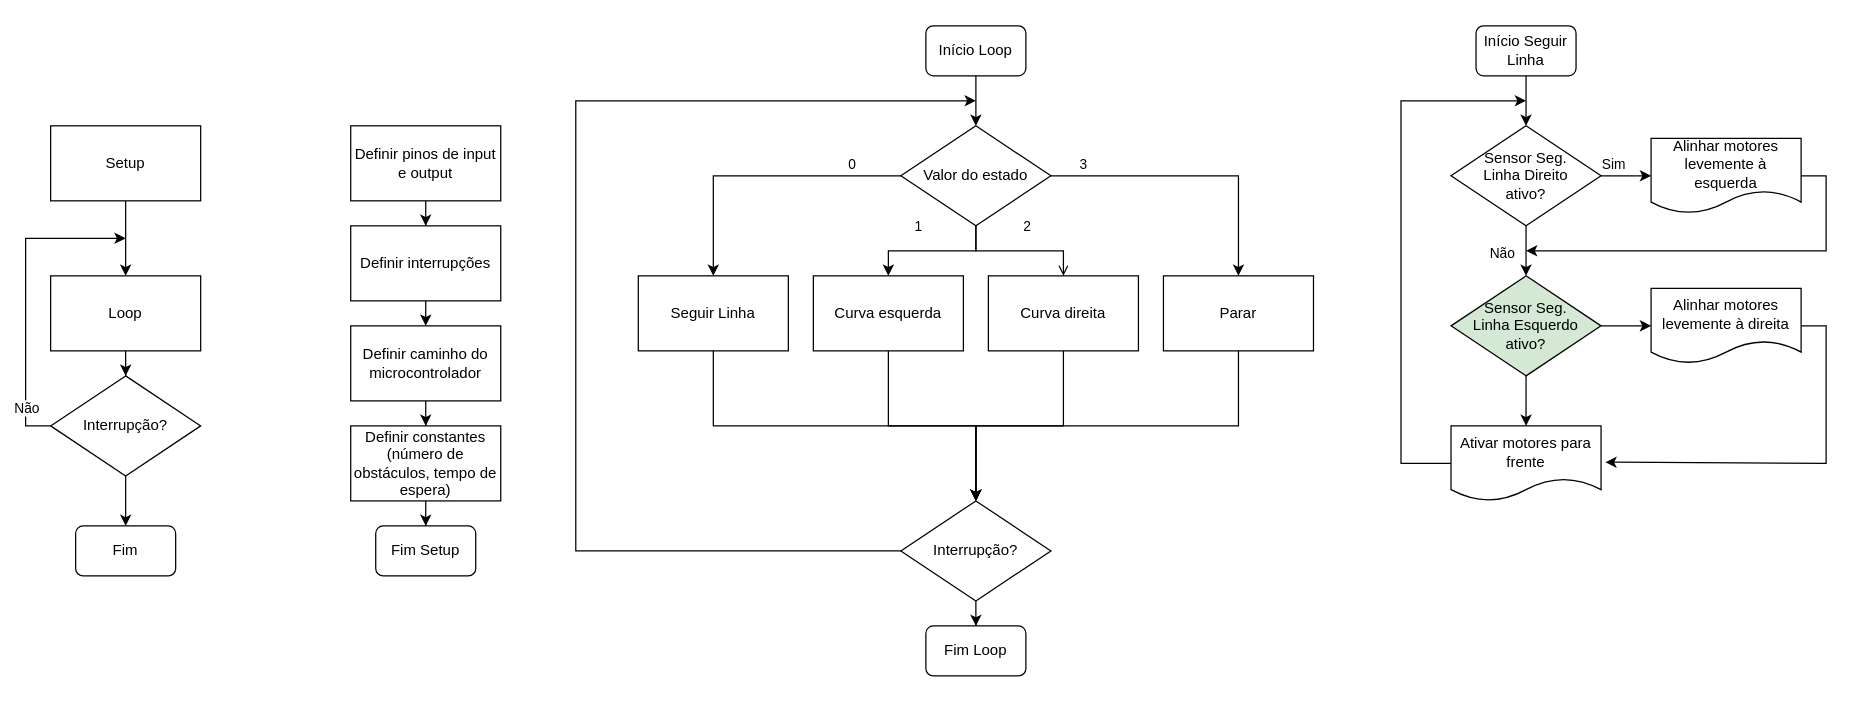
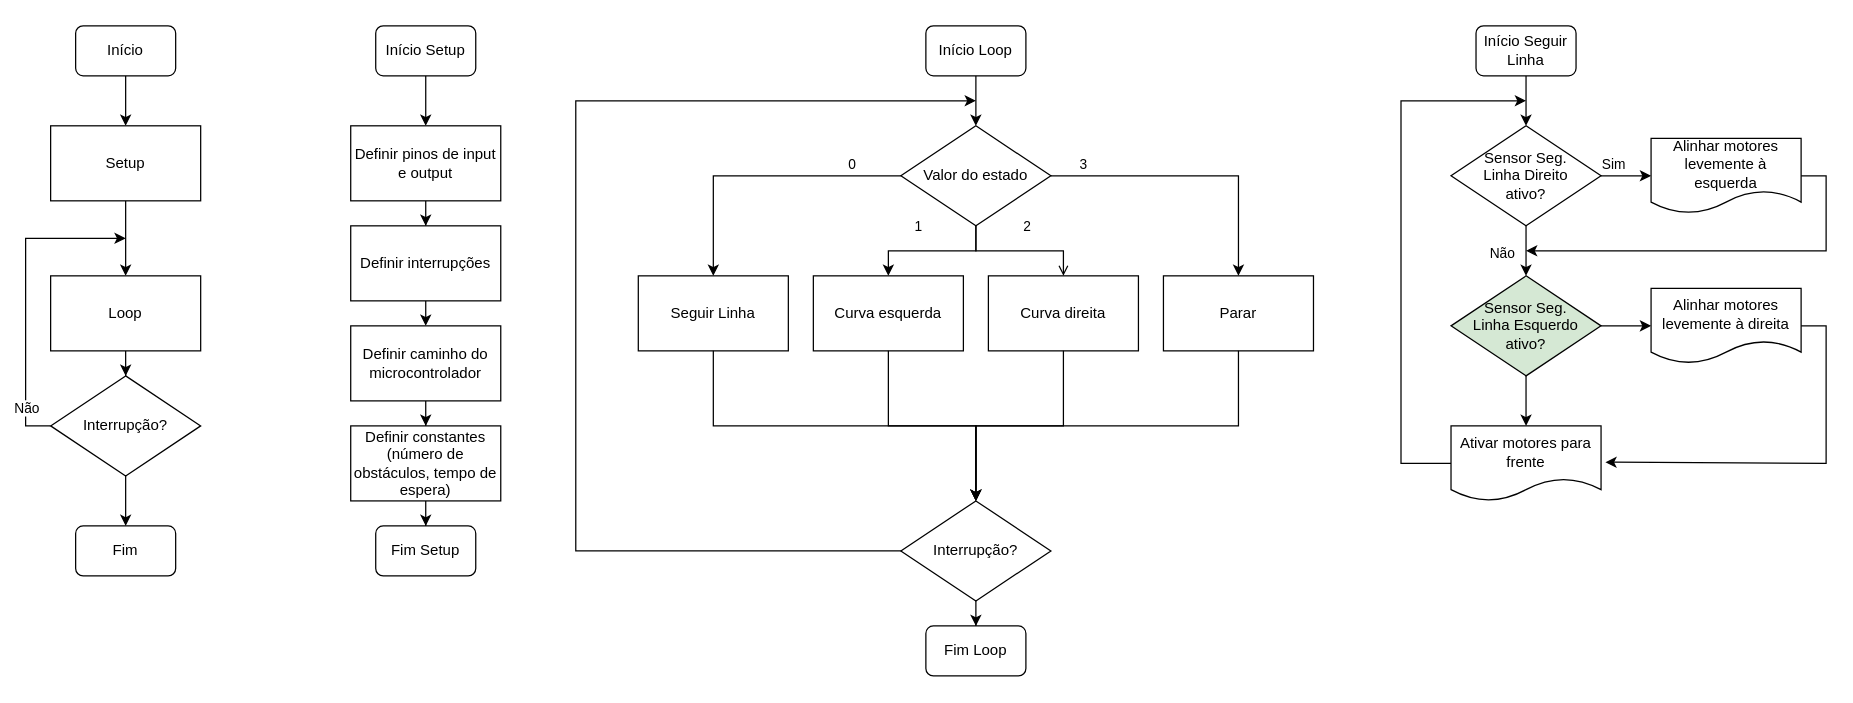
node "Início": added
node "Início Setup": added
edge "Início" -> "Setup": added
edge "Início Setup" -> "Definir pinos de input e output": added
